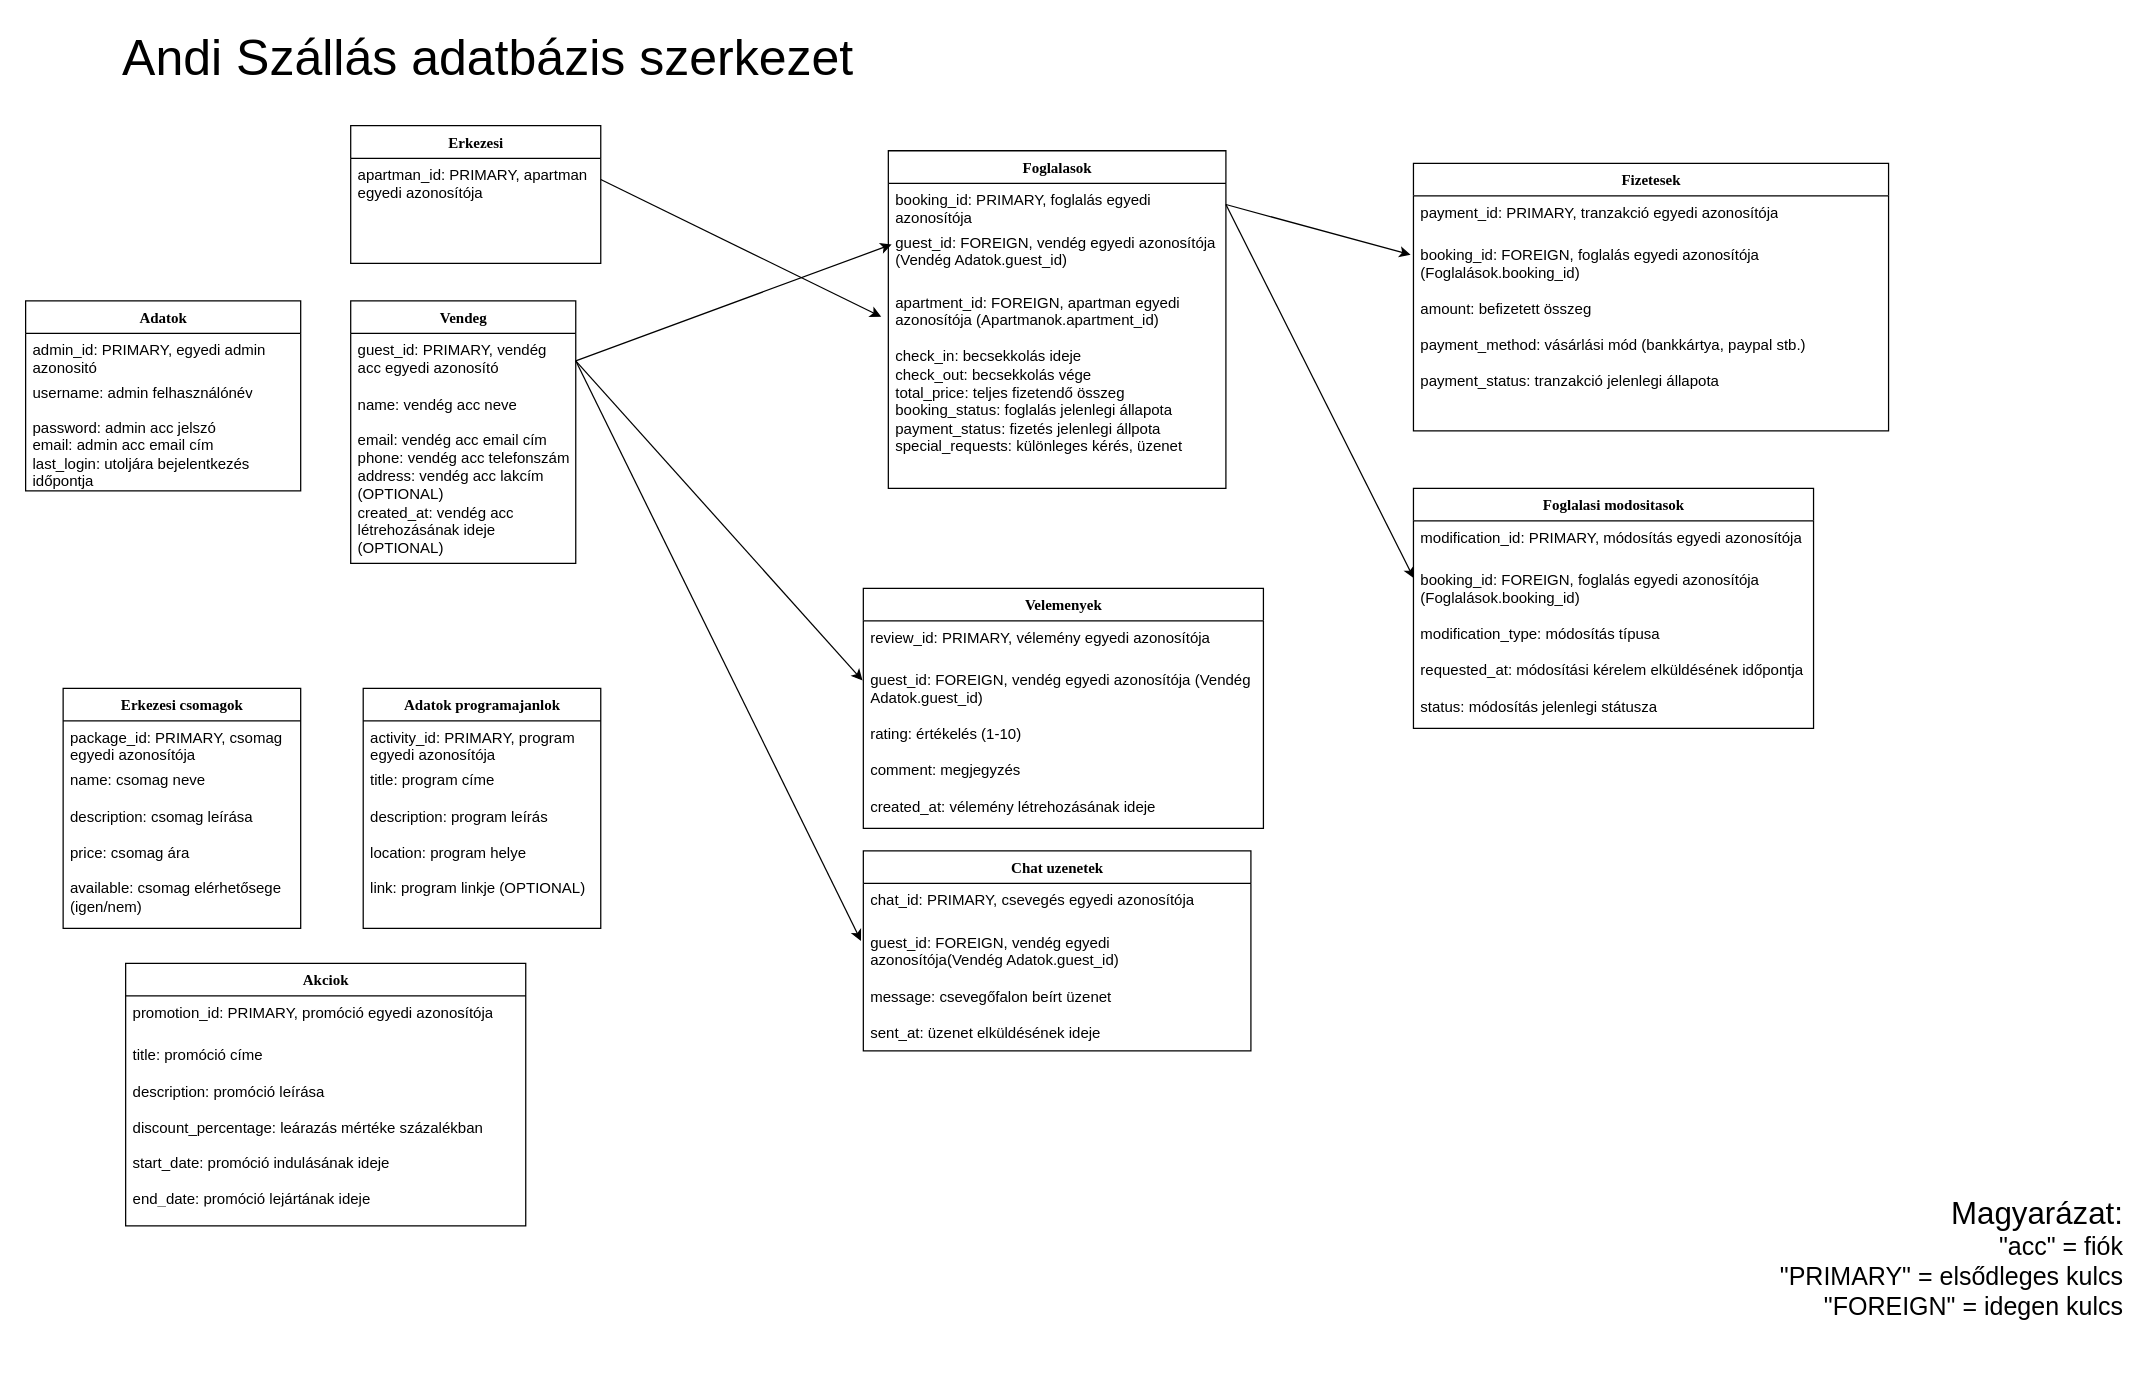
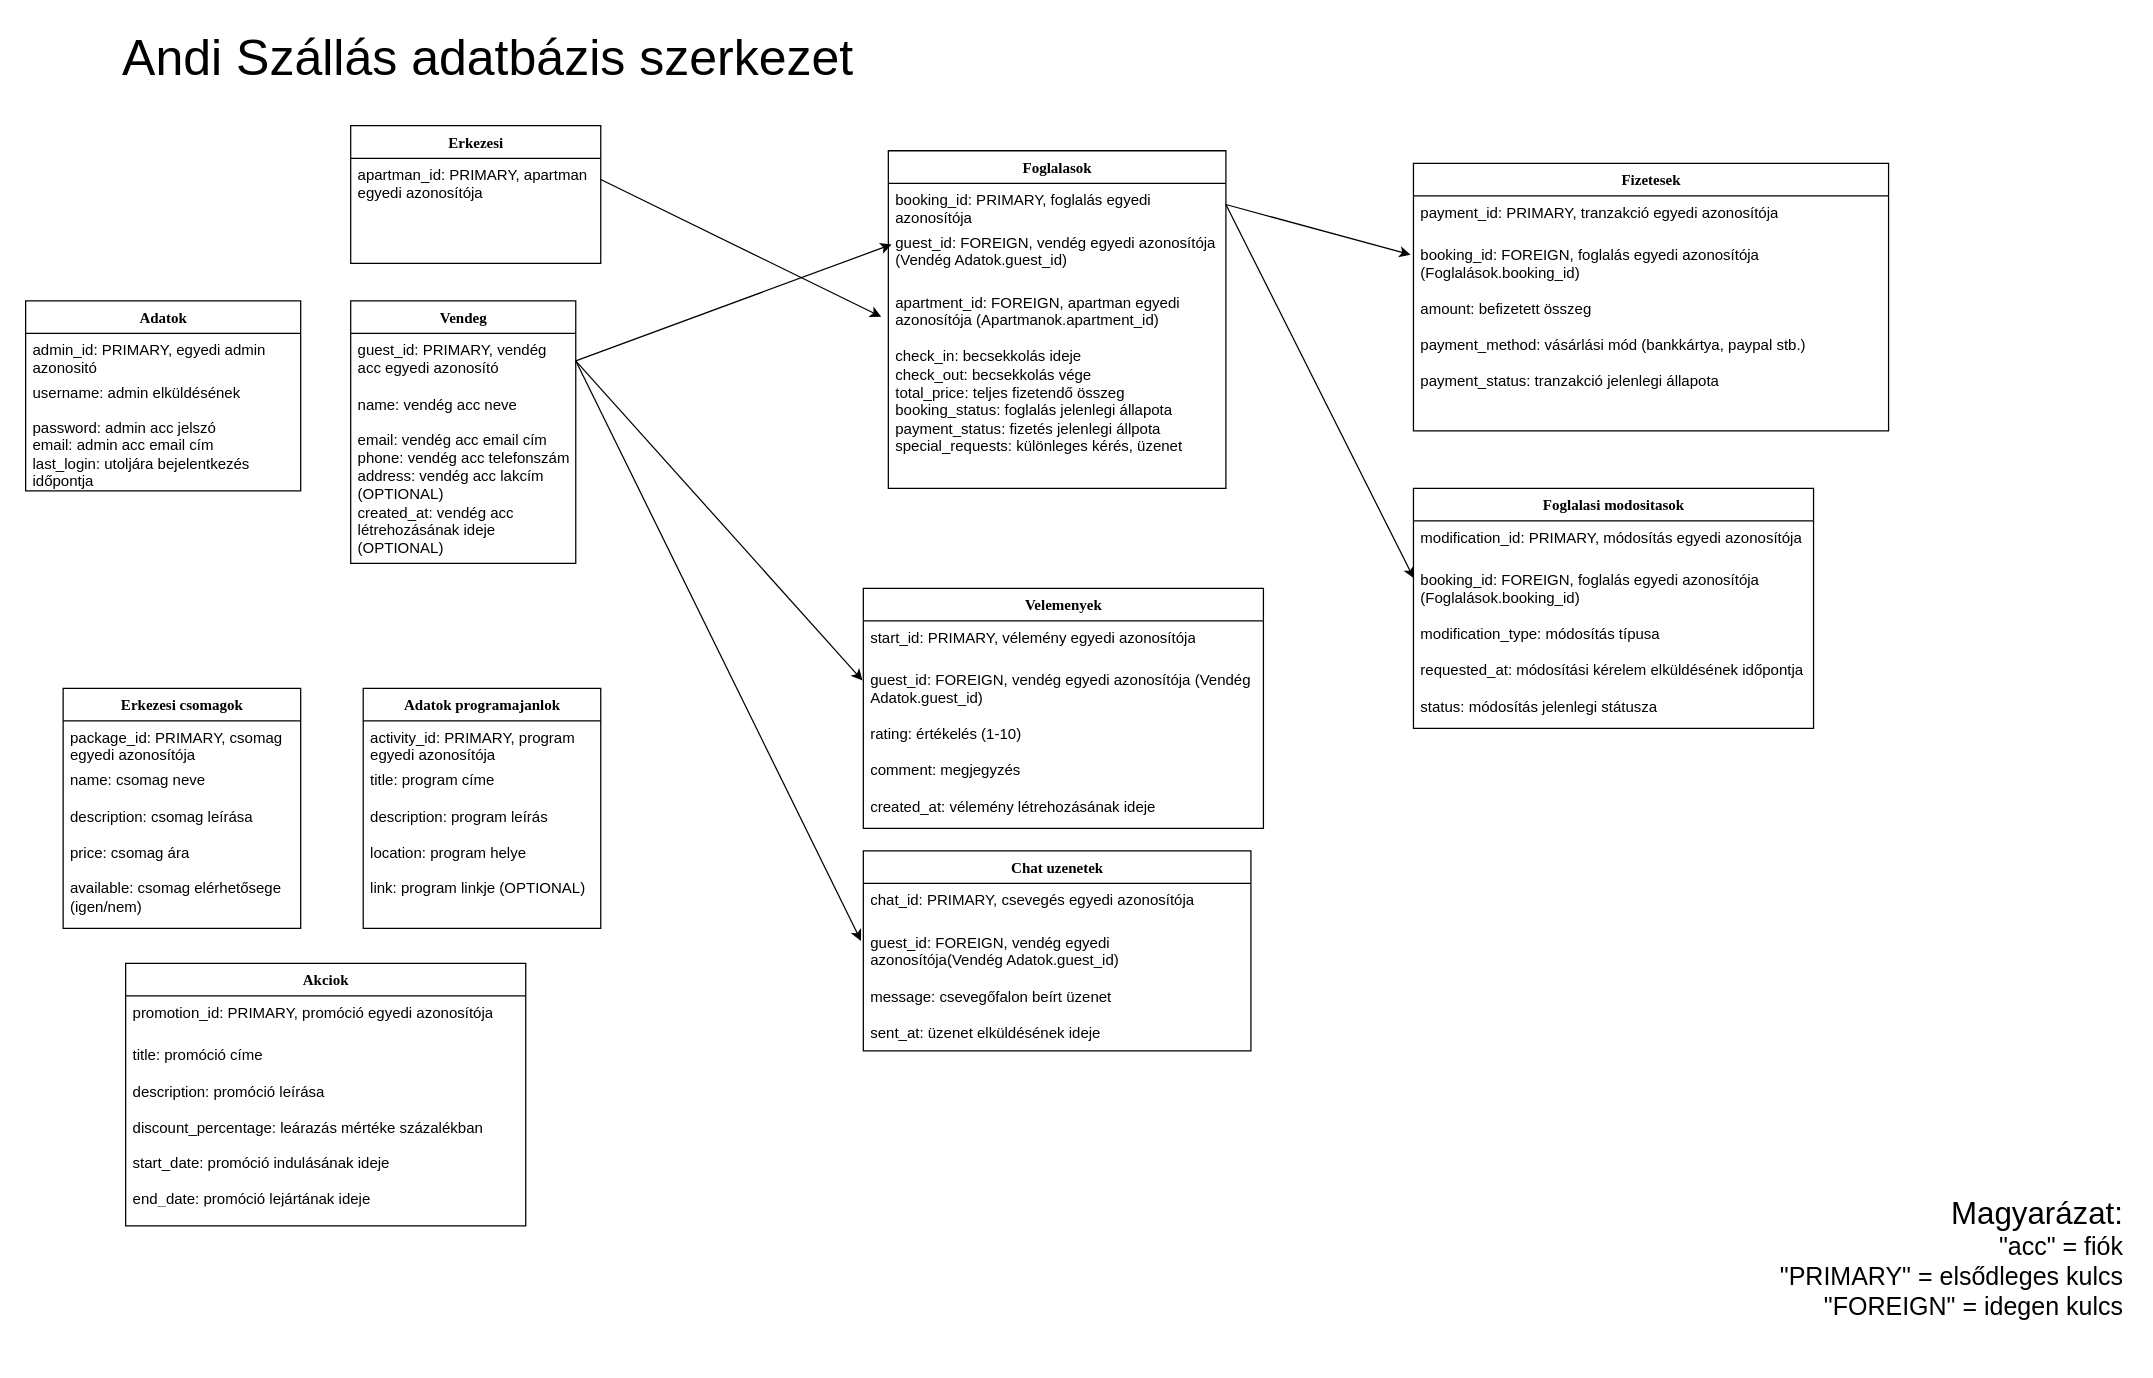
node "username: admin felhasználónév": label "username: admin felhasználónév" -> "username: admin elküldésének"
node "review_id: PRIMARY, vélemény egyedi azonosítója": label "review_id: PRIMARY, vélemény egyedi azonosítója" -> "start_id: PRIMARY, vélemény egyedi azonosítója"
